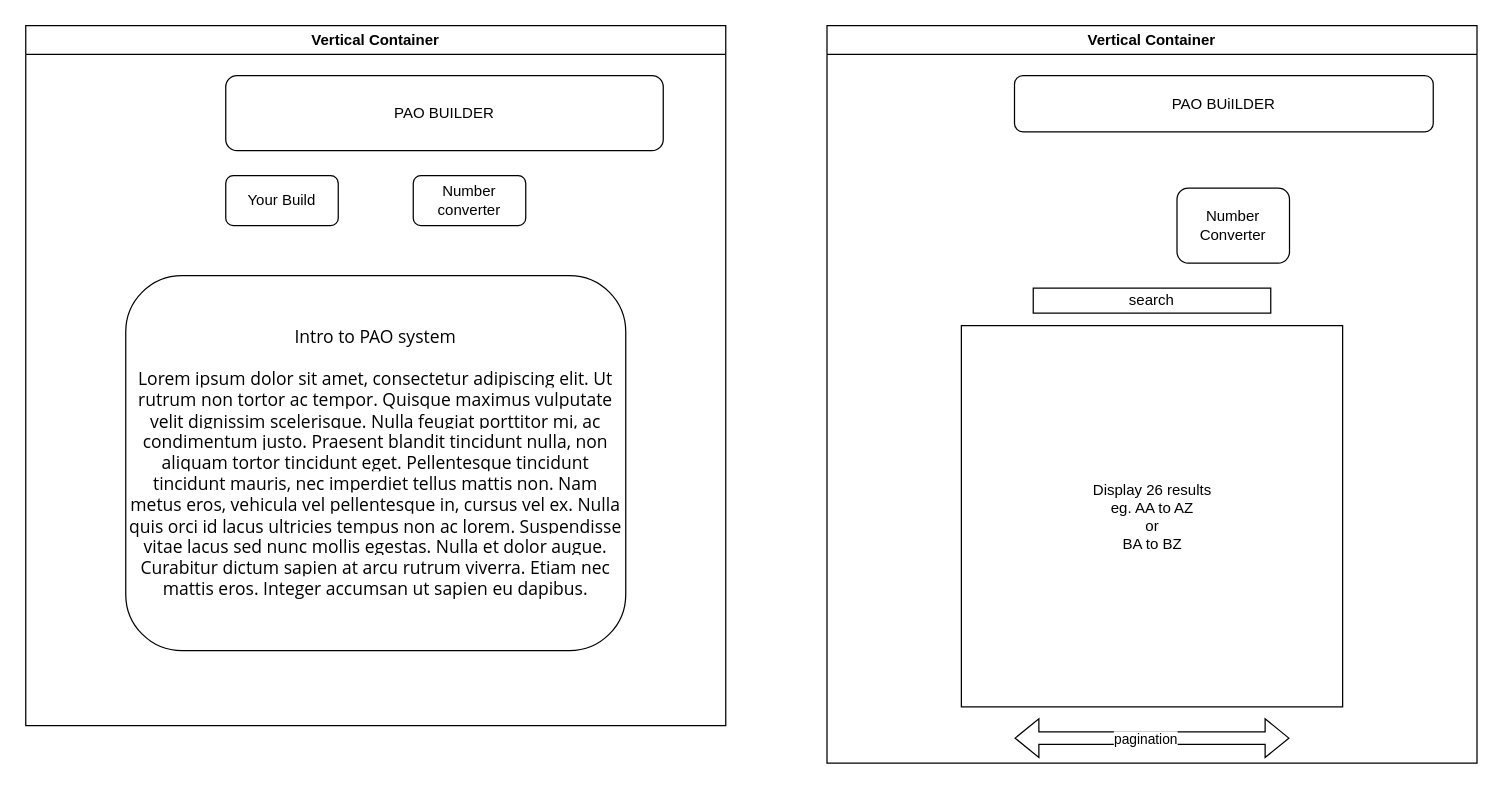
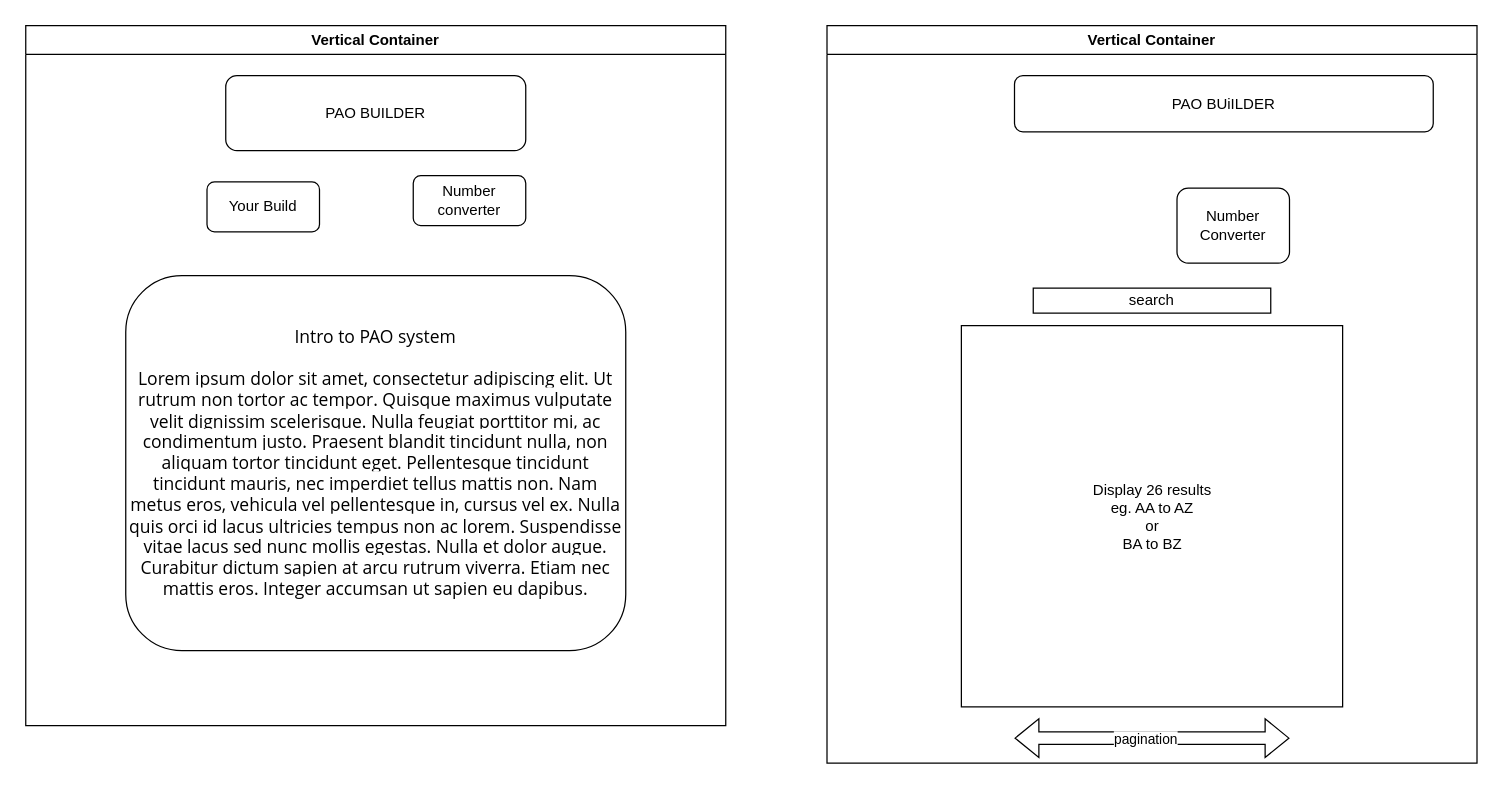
node "PAO BUILDER": size 438x75 -> 300x75
node "Your Build": moved (282, 201) -> (263, 207)
